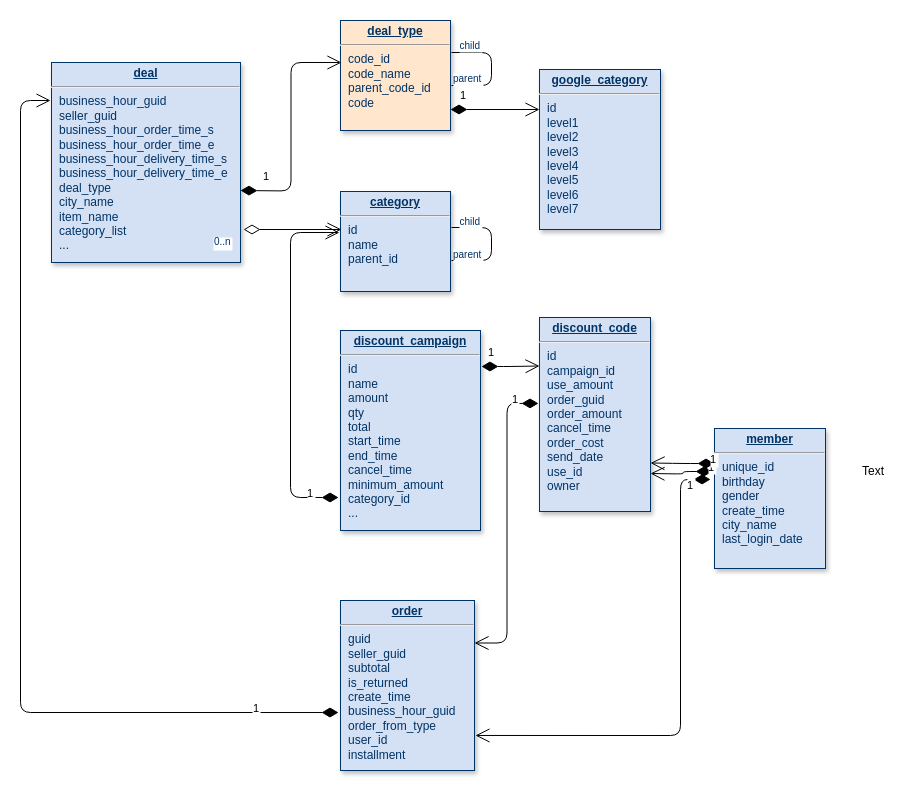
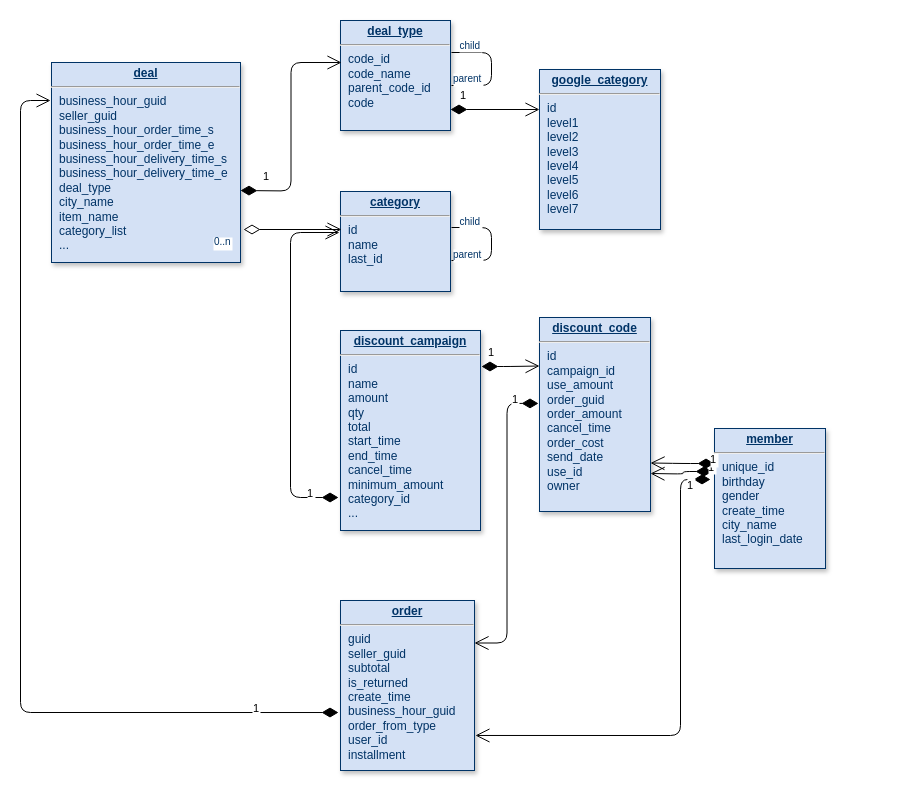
node "deal_type code_id code_name parent_code_id code": fillcolor #ffe6cc -> #d4e1f5
node "category id name parent_id": label "category id name parent_id" -> "category id name last_id"
node "Text": removed
